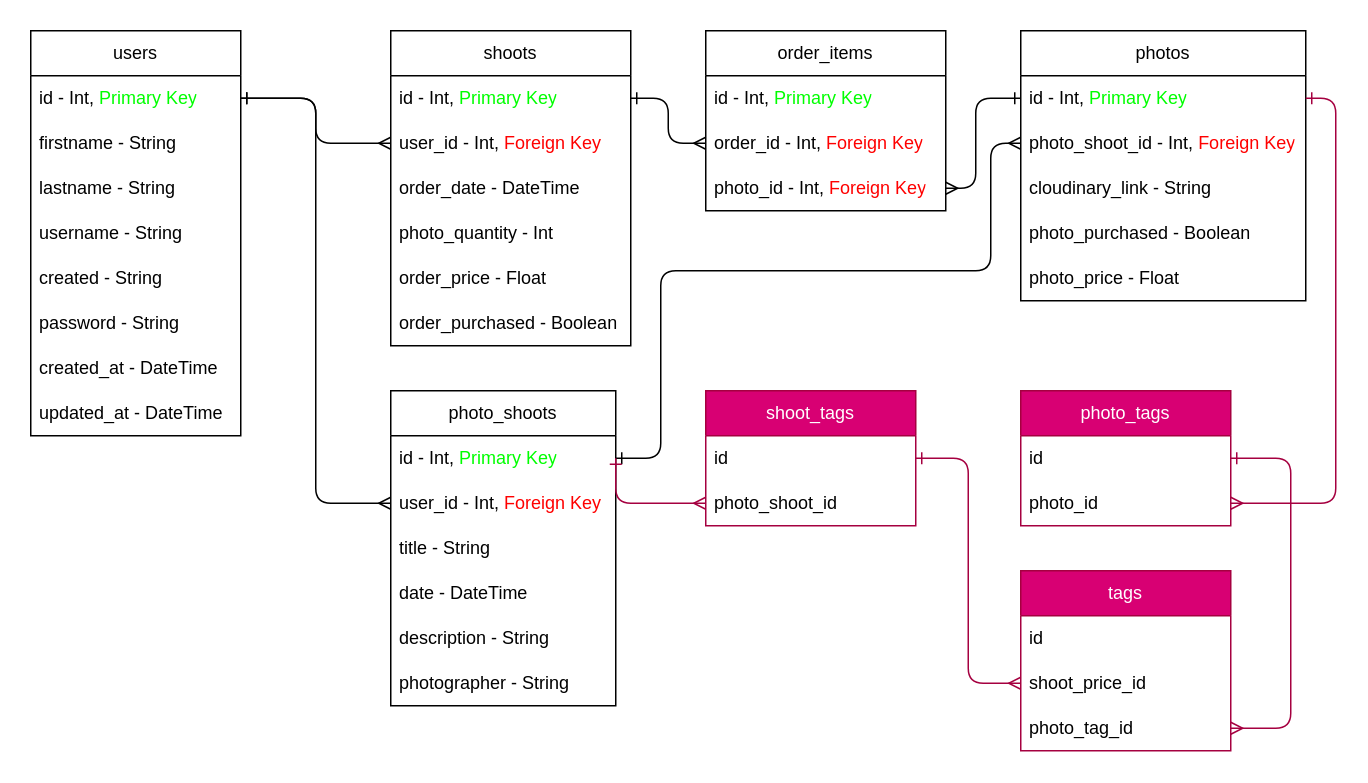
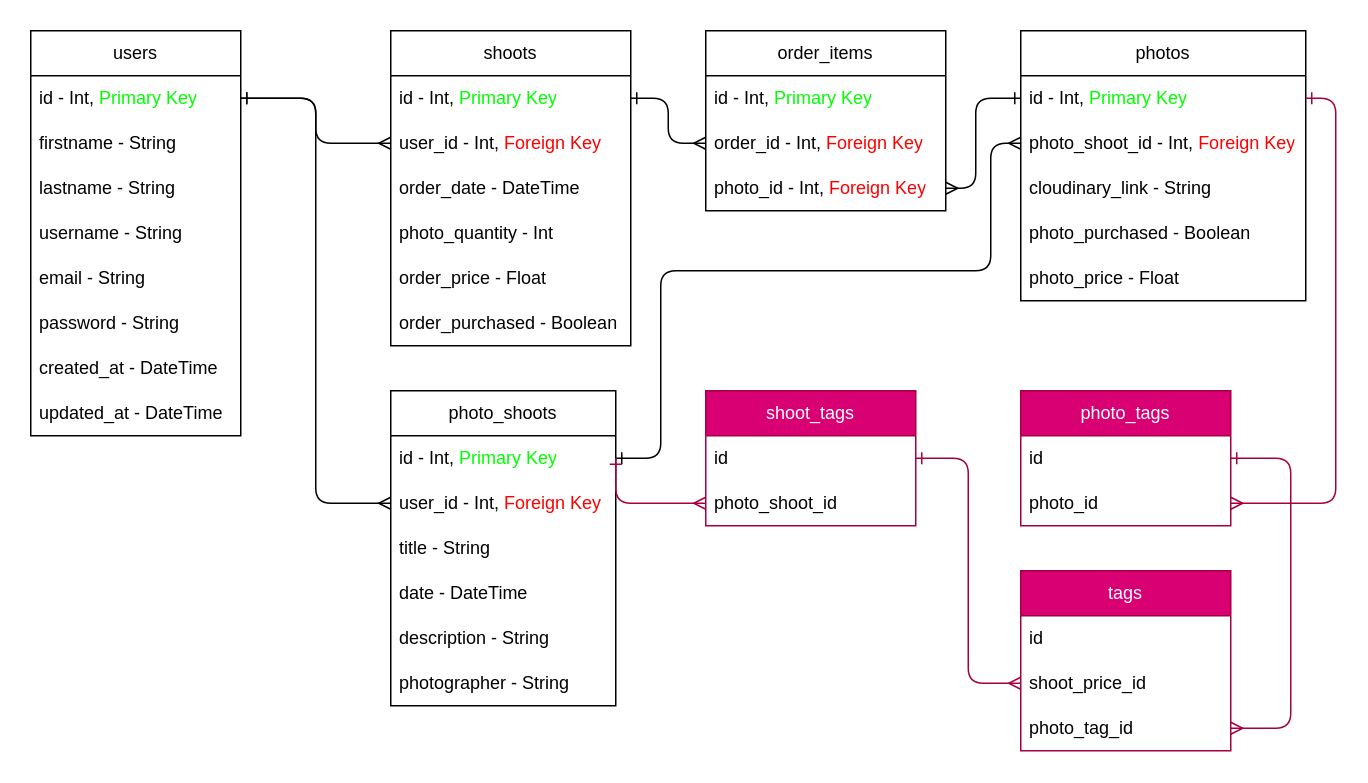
node "created - String": label "created - String" -> "email - String"
